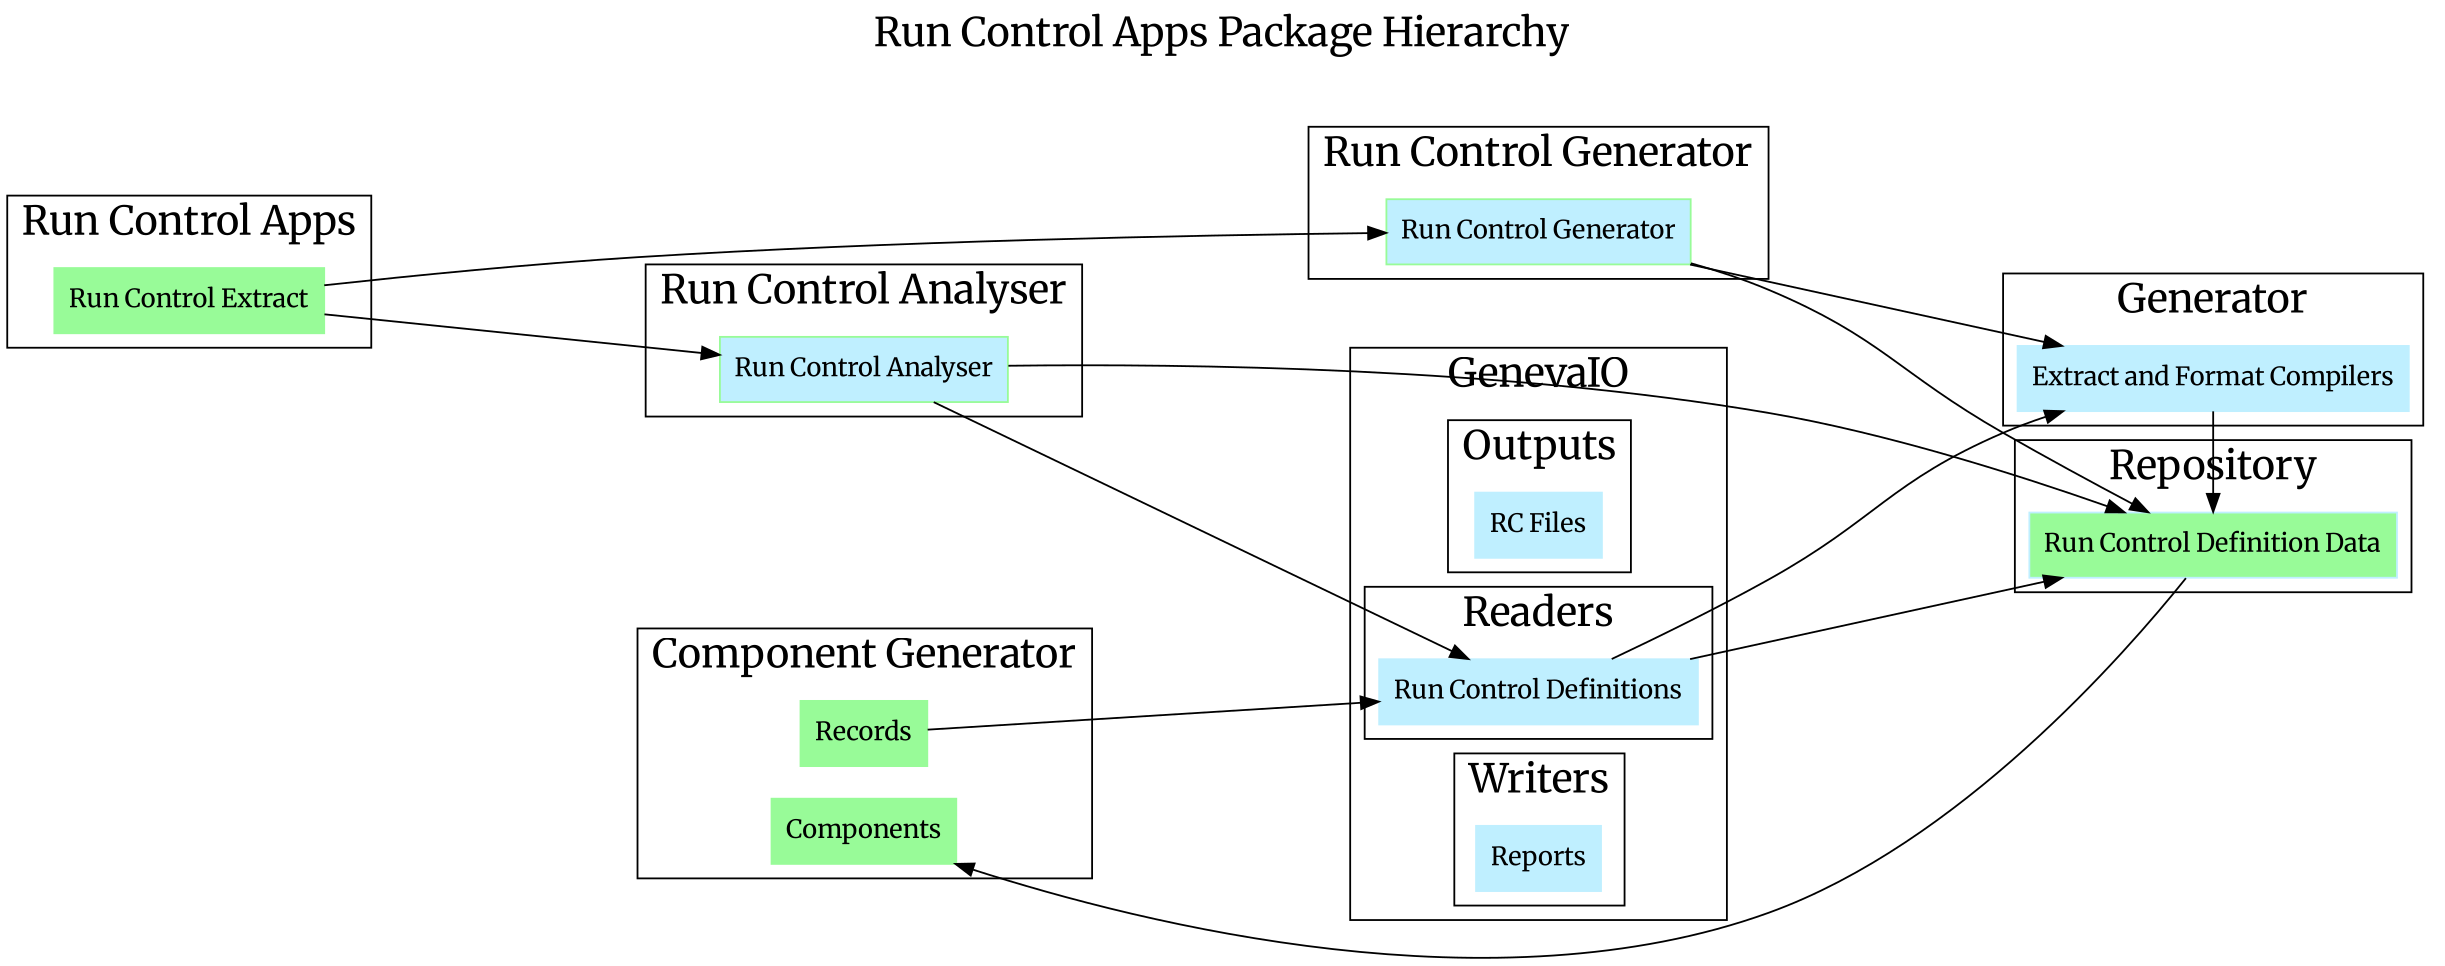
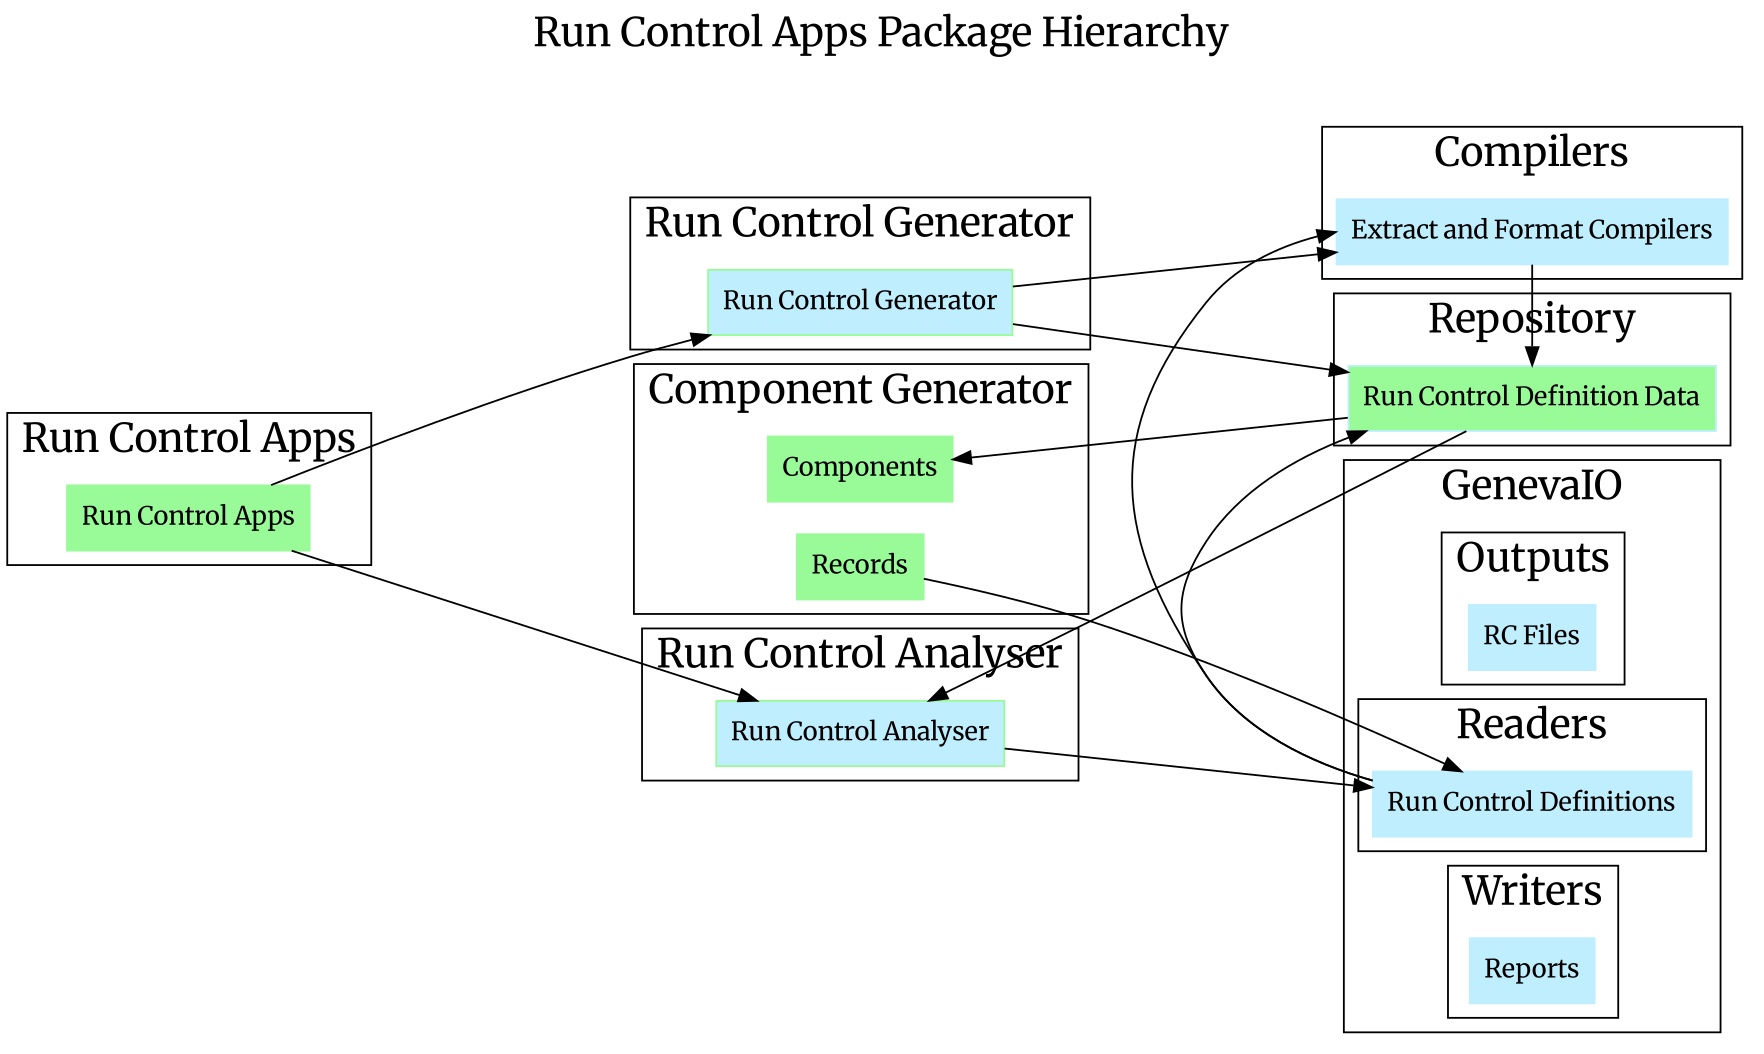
node "Run Control Extract": label "Run Control Extract" -> "Run Control Apps"
cluster "Generator": label "Generator" -> "Compilers"
edge "Run Control Analyser" -> "Run Control Definition Data": reversed
